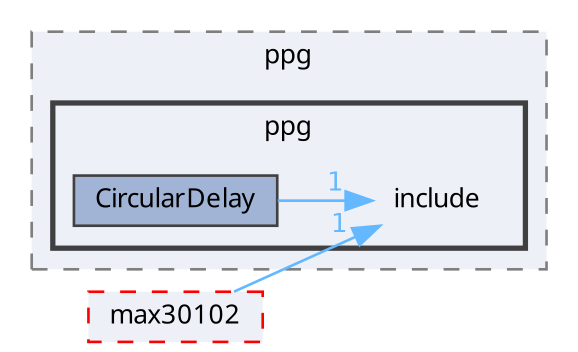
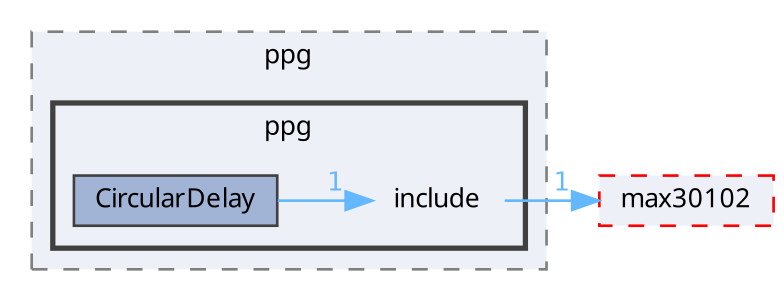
edge "max30102" -> "include": reversed
